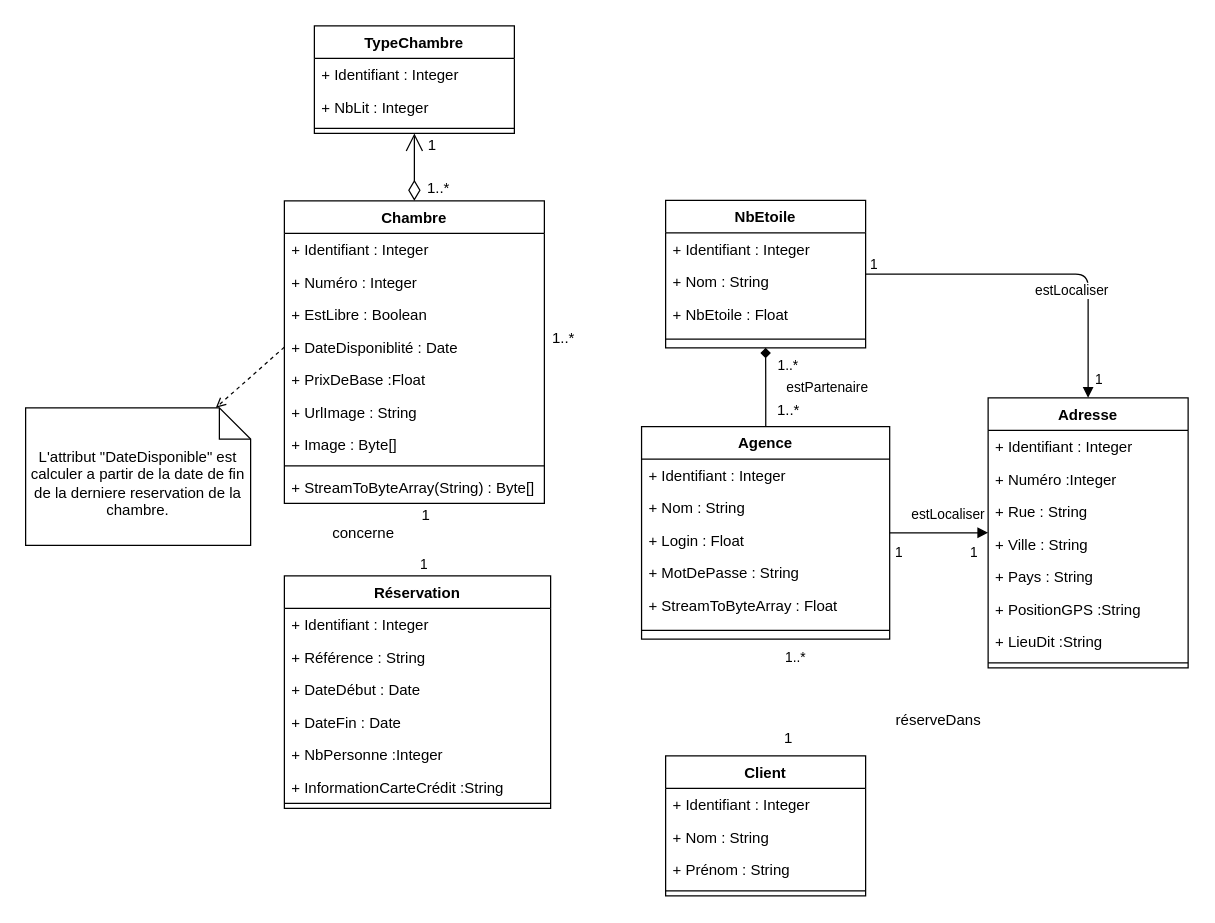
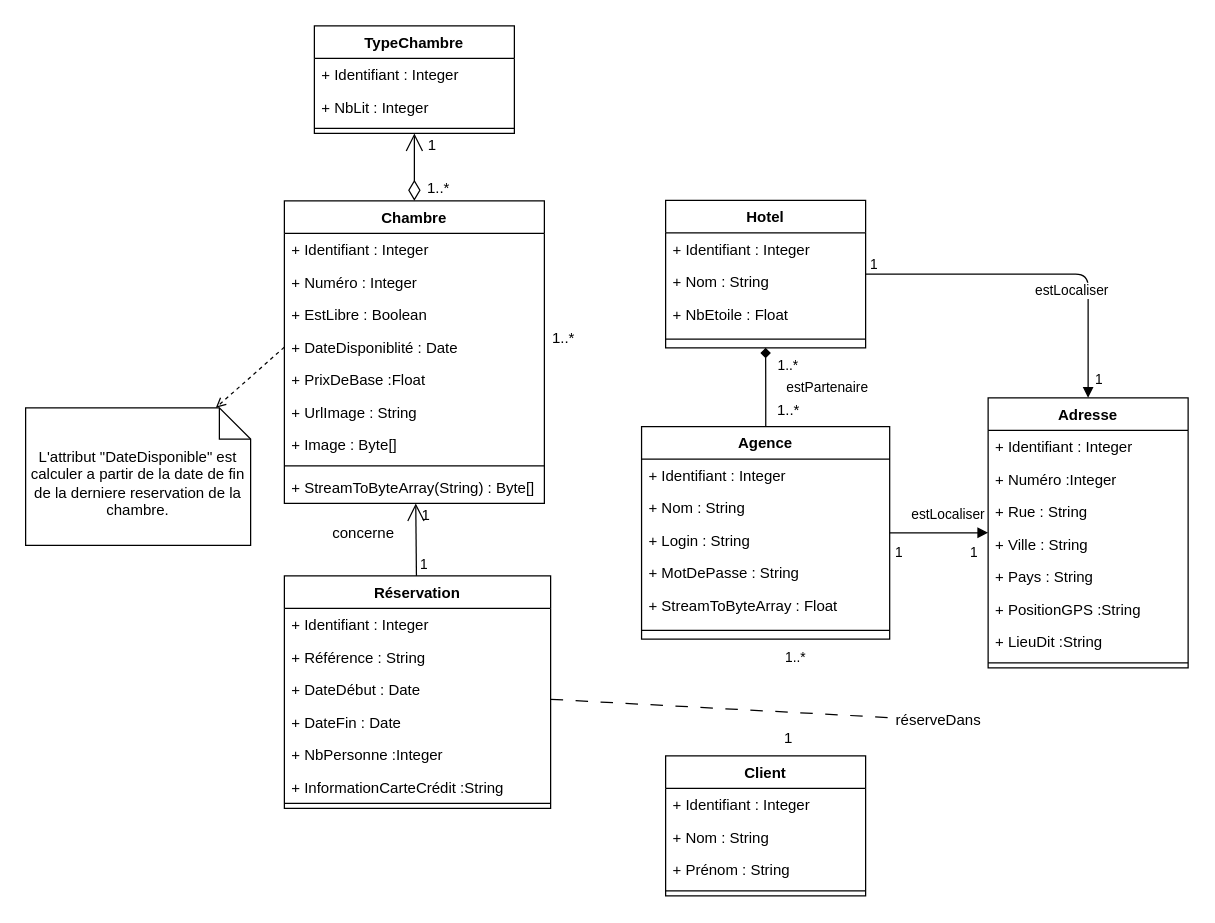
node "NbEtoile": label "NbEtoile" -> "Hotel"
edge "Réservation" -> "Chambre": added
node "+ Login : Float": label "+ Login : Float" -> "+ Login : String"
edge "Réservation" -- "réserveDans": added
